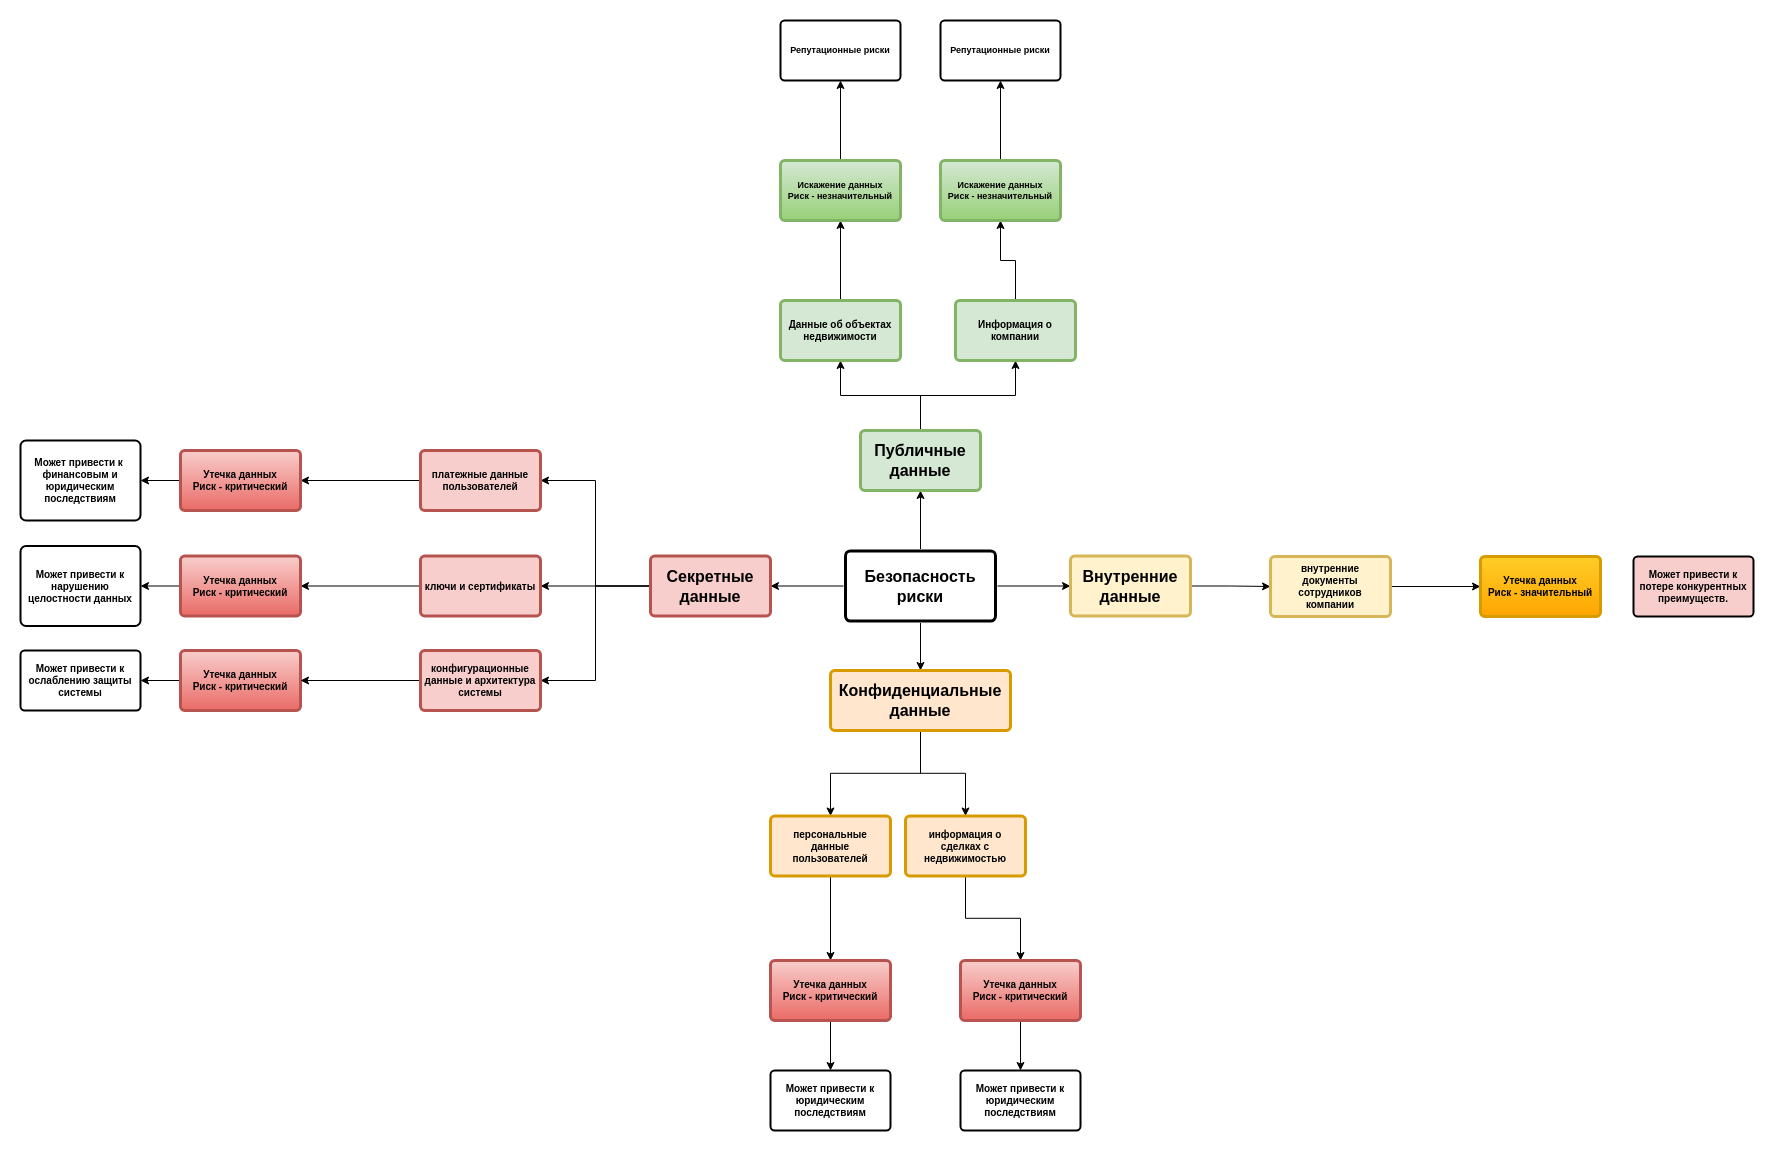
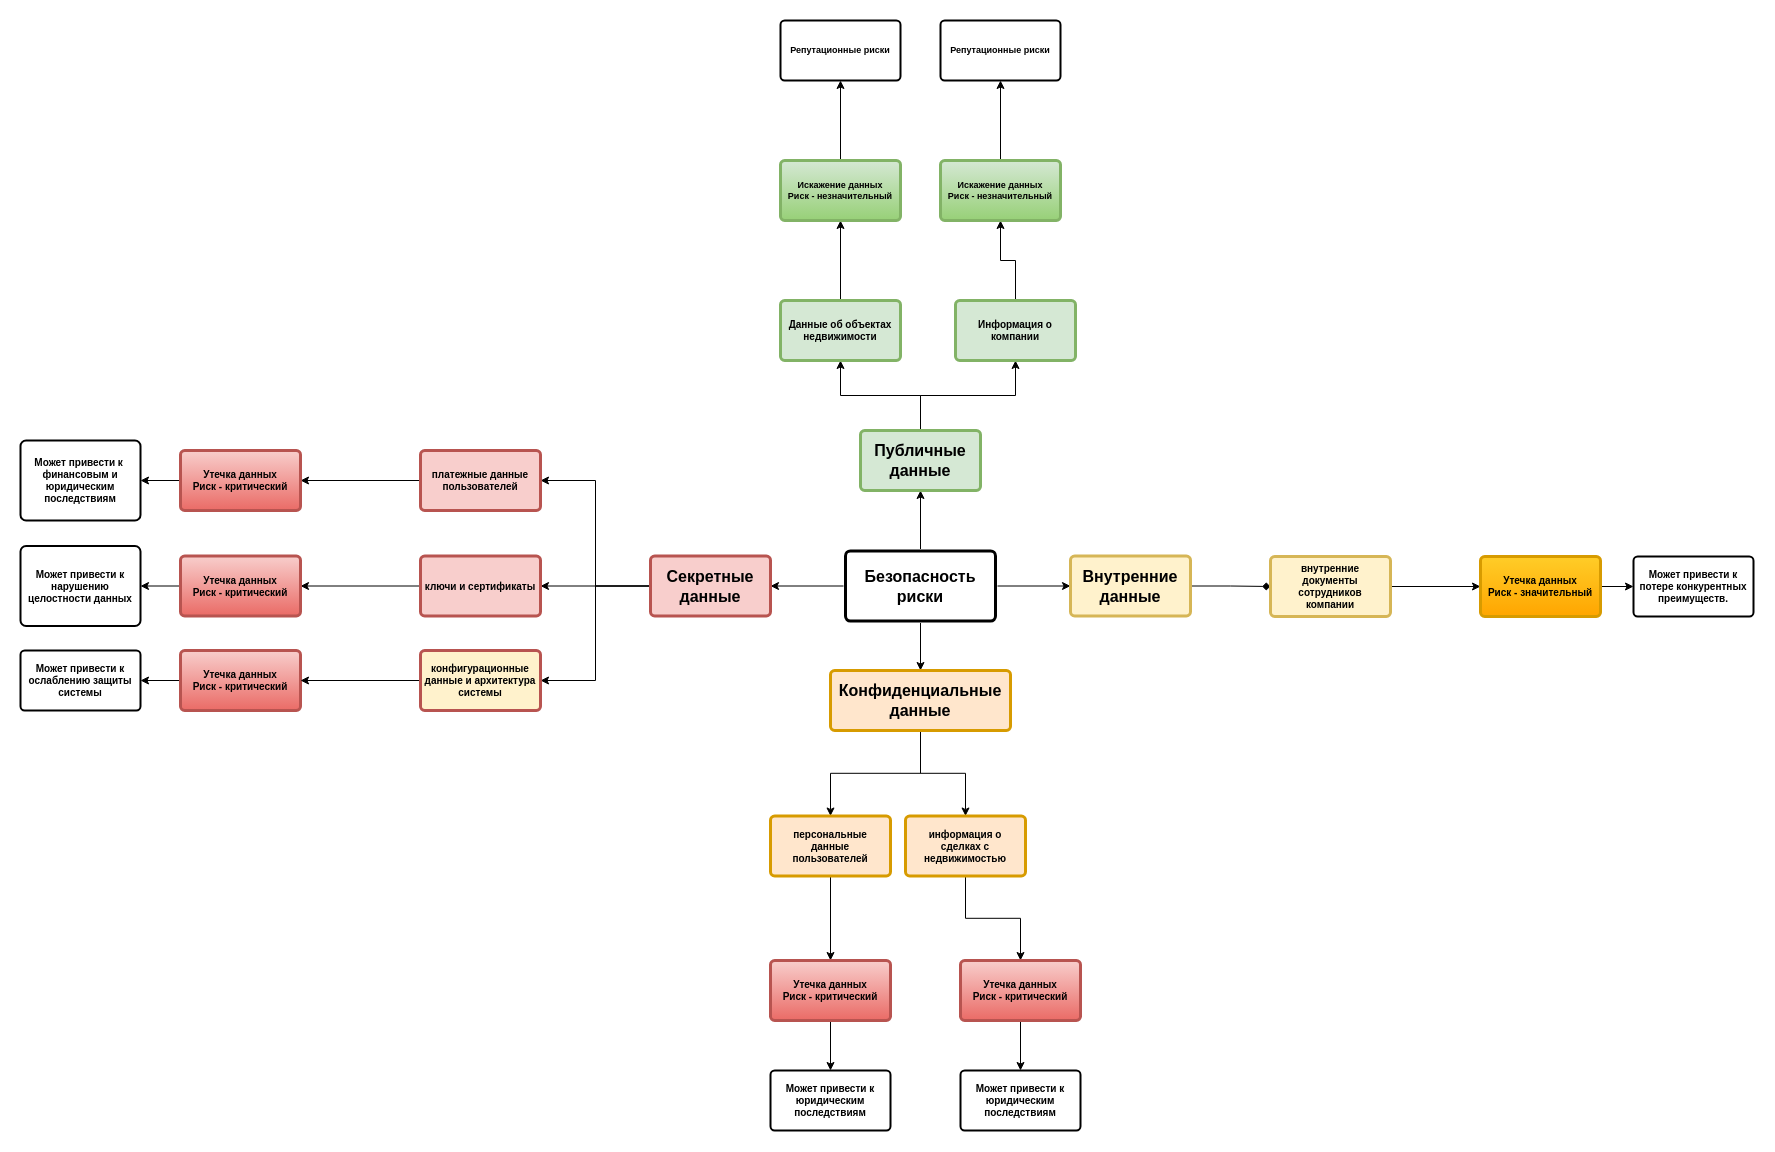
edge "Внутренние данные" -> "внутренние документы сотрудников компании": arrowhead classic -> diamond
edge "Утечка данных Риск - значительный" -> "Может привести к потере конкурентных преимуществ.": added
node "Может привести к потере конкурентных преимуществ.": fillcolor #f8cecc -> #ffffff
node "конфигурационные данные и архитектура системы": fillcolor #f8cecc -> #fff2cc
